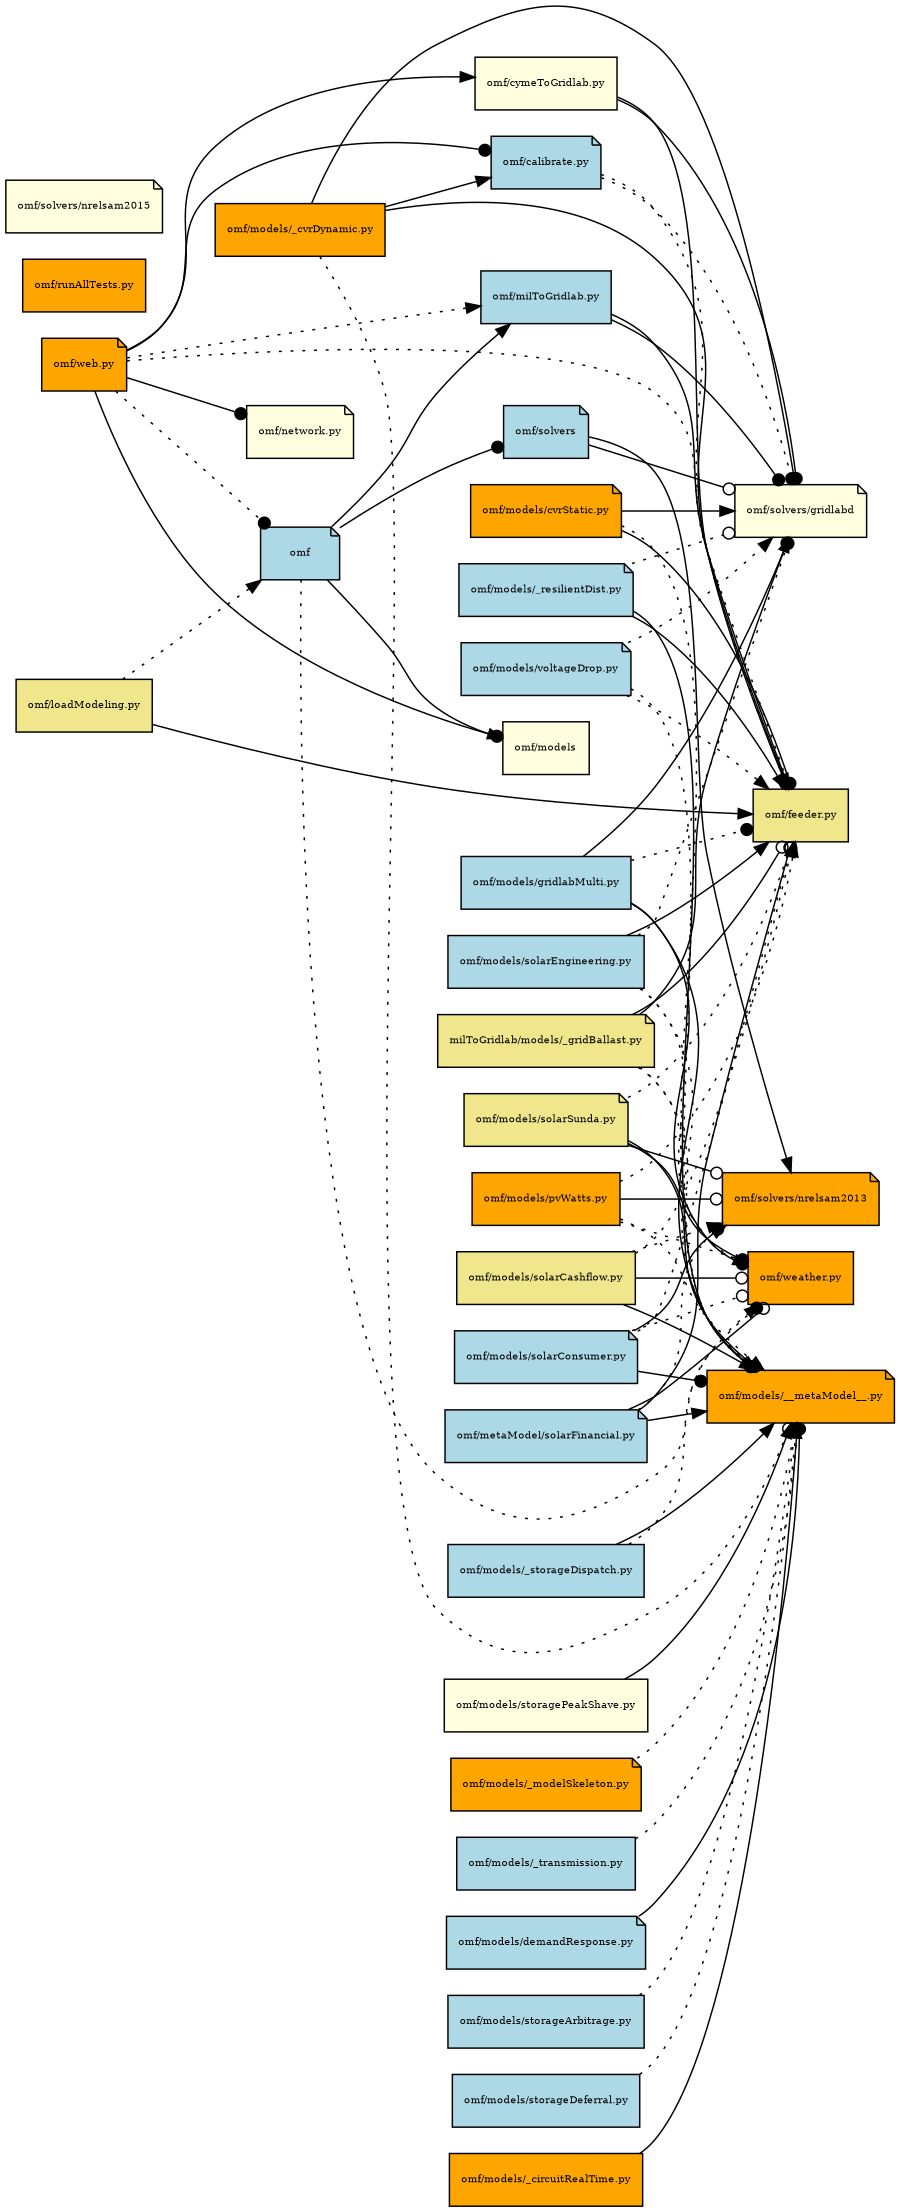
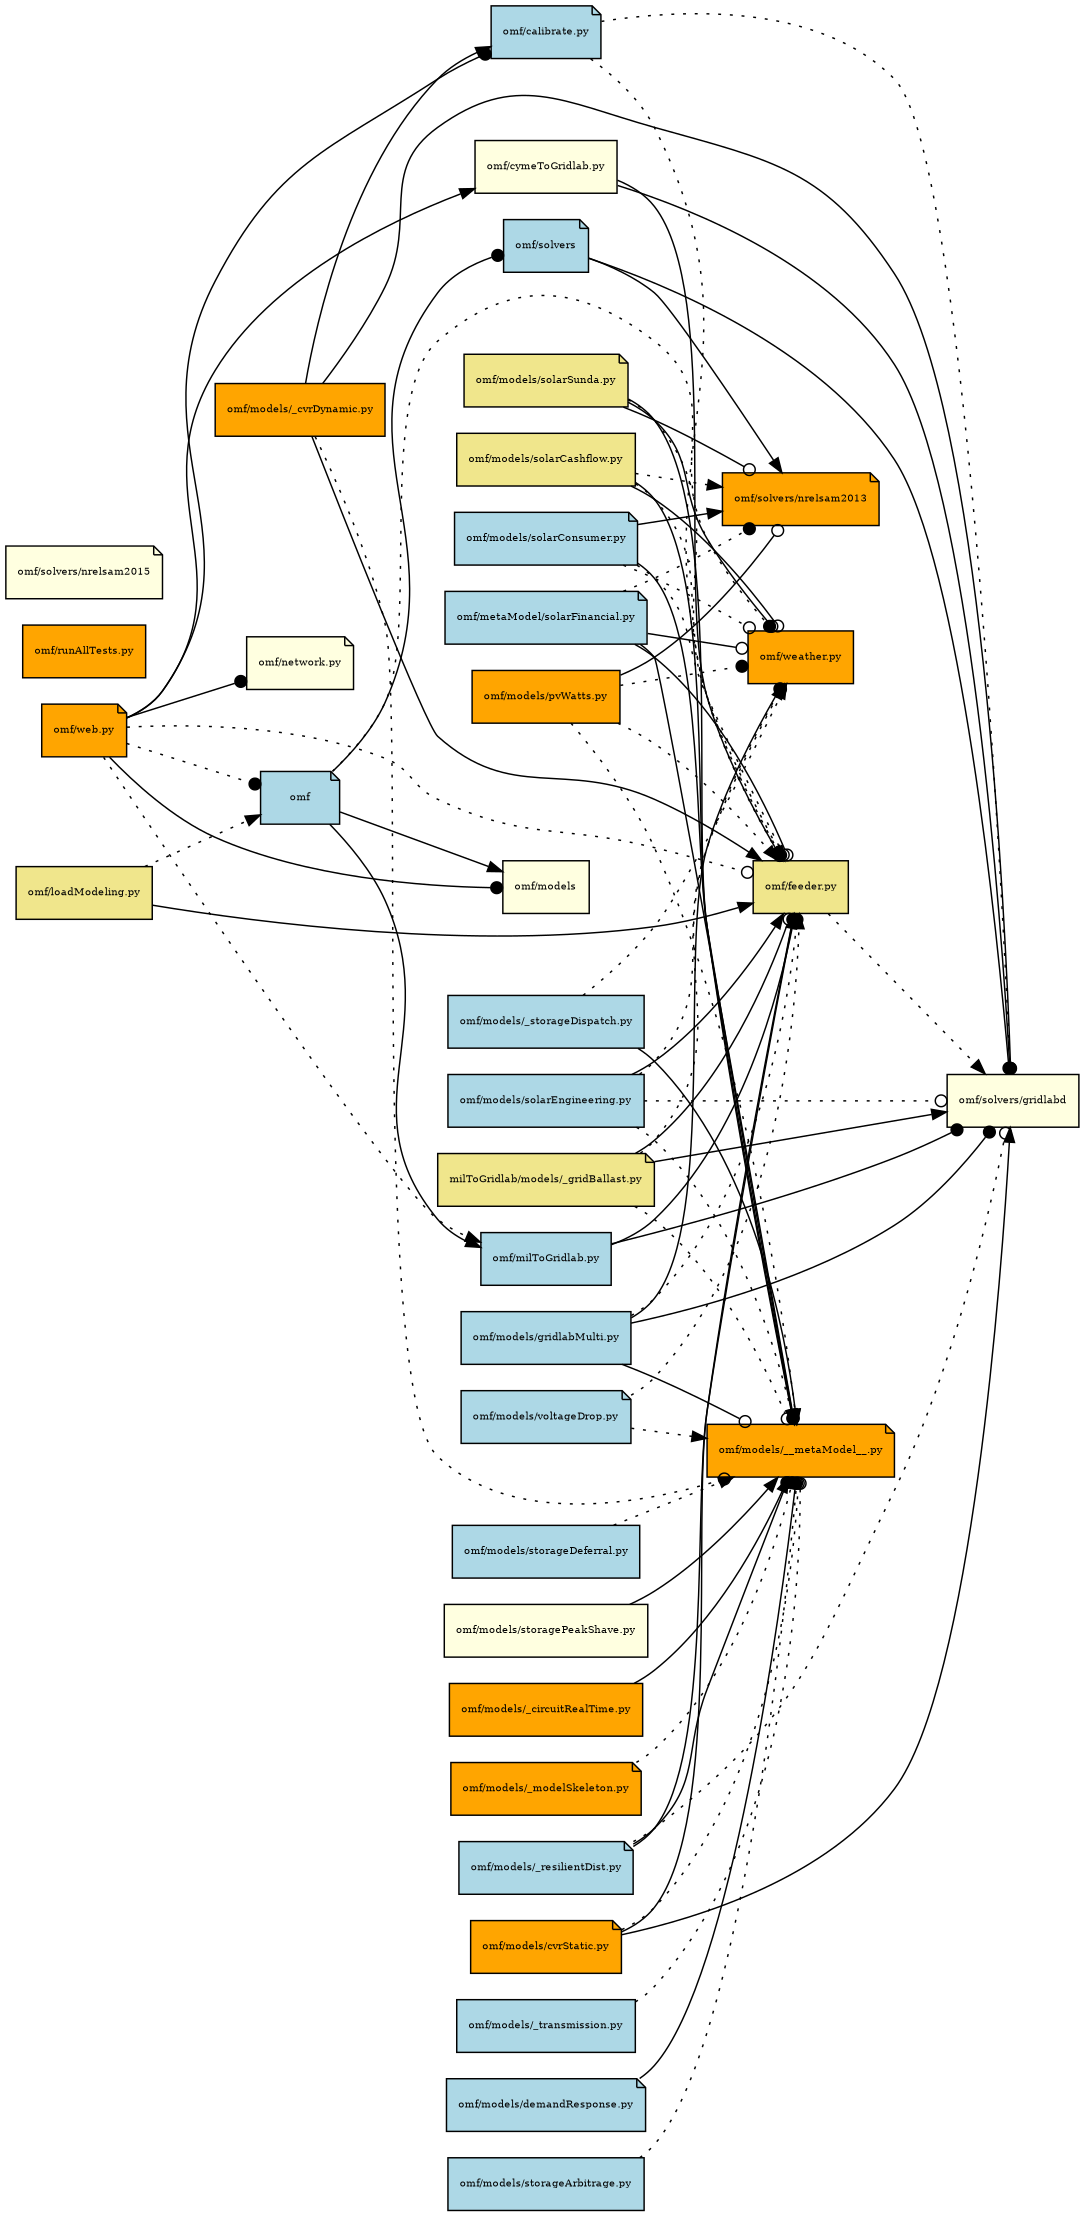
node "omf/solvers/gridlabd": shape note -> box
edge "omf/models/voltageDrop.py" -> "omf/solvers/gridlabd": now "omf/feeder.py" -> "omf/solvers/gridlabd"
